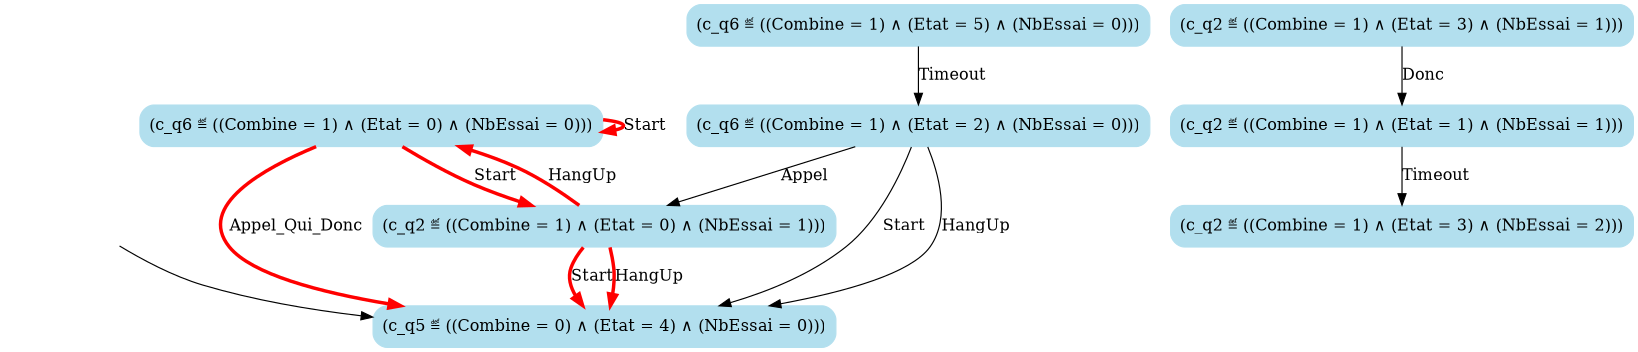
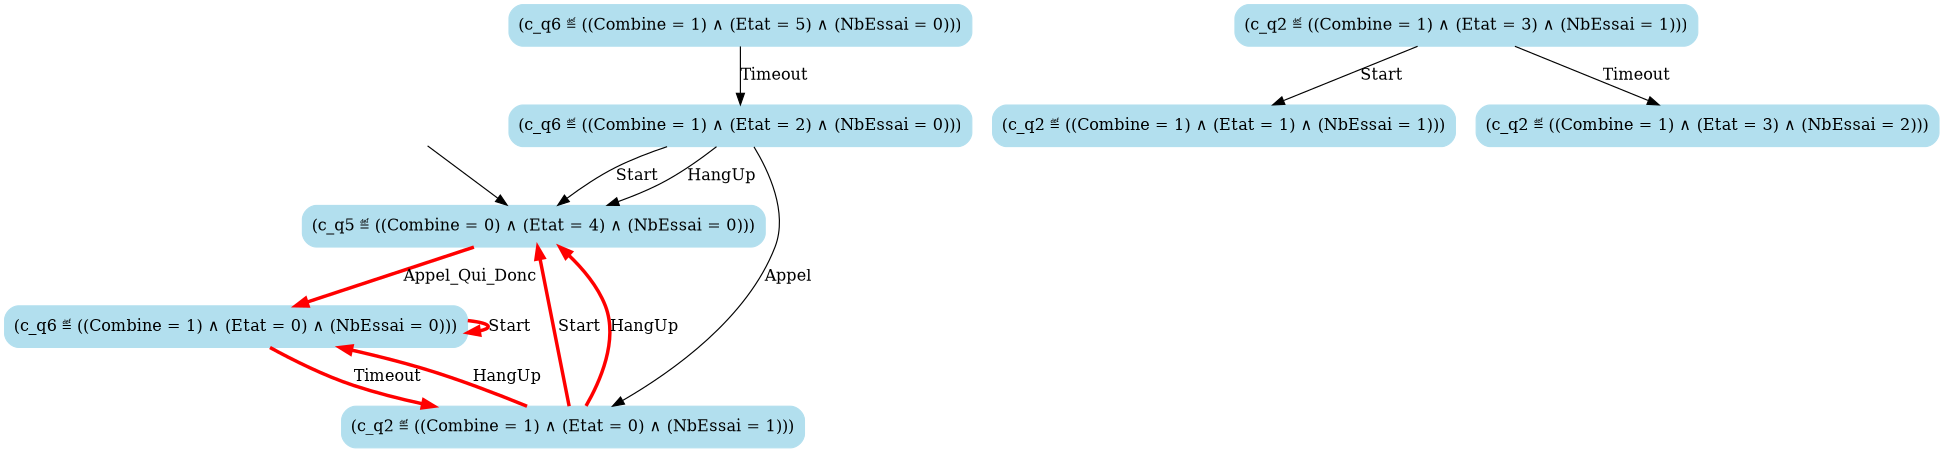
edge "(c_q2 ≝ ((Combine = 1) ∧ (Etat = 3) ∧ (NbEssai = 1)))" -> "(c_q2 ≝ ((Combine = 1) ∧ (Etat = 1) ∧ (NbEssai = 1)))": label "Donc" -> "Start"
edge "(c_q2 ≝ ((Combine = 1) ∧ (Etat = 1) ∧ (NbEssai = 1)))" -> "(c_q2 ≝ ((Combine = 1) ∧ (Etat = 3) ∧ (NbEssai = 2)))": now "(c_q2 ≝ ((Combine = 1) ∧ (Etat = 3) ∧ (NbEssai = 1)))" -> "(c_q2 ≝ ((Combine = 1) ∧ (Etat = 3) ∧ (NbEssai = 2)))"
edge "(c_q6 ≝ ((Combine = 1) ∧ (Etat = 0) ∧ (NbEssai = 0)))" -> "(c_q2 ≝ ((Combine = 1) ∧ (Etat = 0) ∧ (NbEssai = 1)))": label "Start" -> "Timeout"
edge "(c_q6 ≝ ((Combine = 1) ∧ (Etat = 0) ∧ (NbEssai = 0)))" -> "(c_q5 ≝ ((Combine = 0) ∧ (Etat = 4) ∧ (NbEssai = 0)))": reversed
